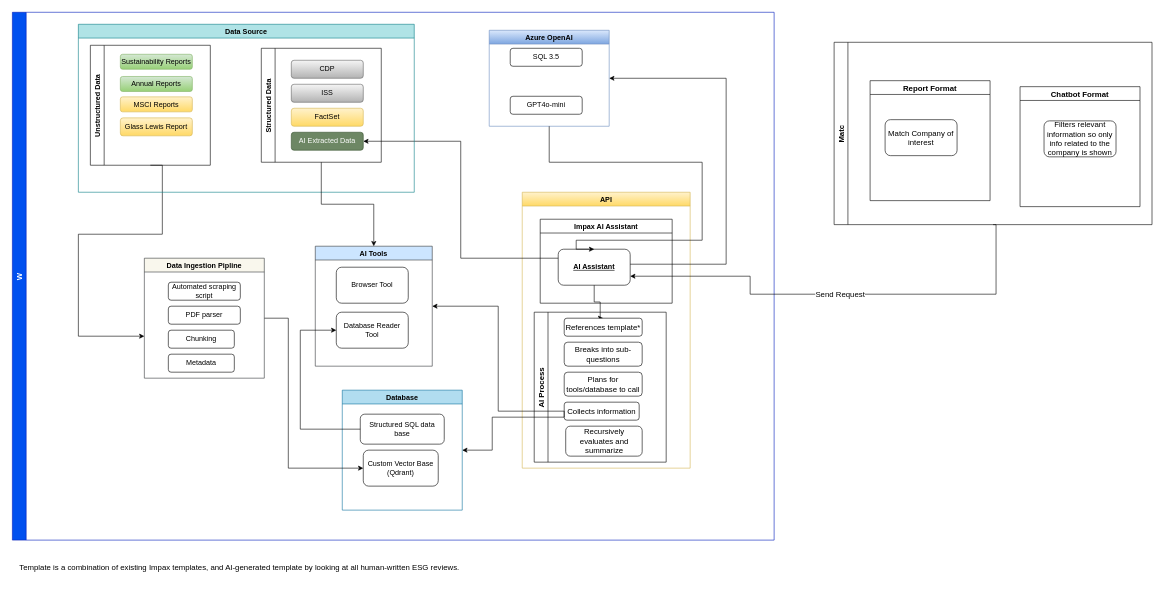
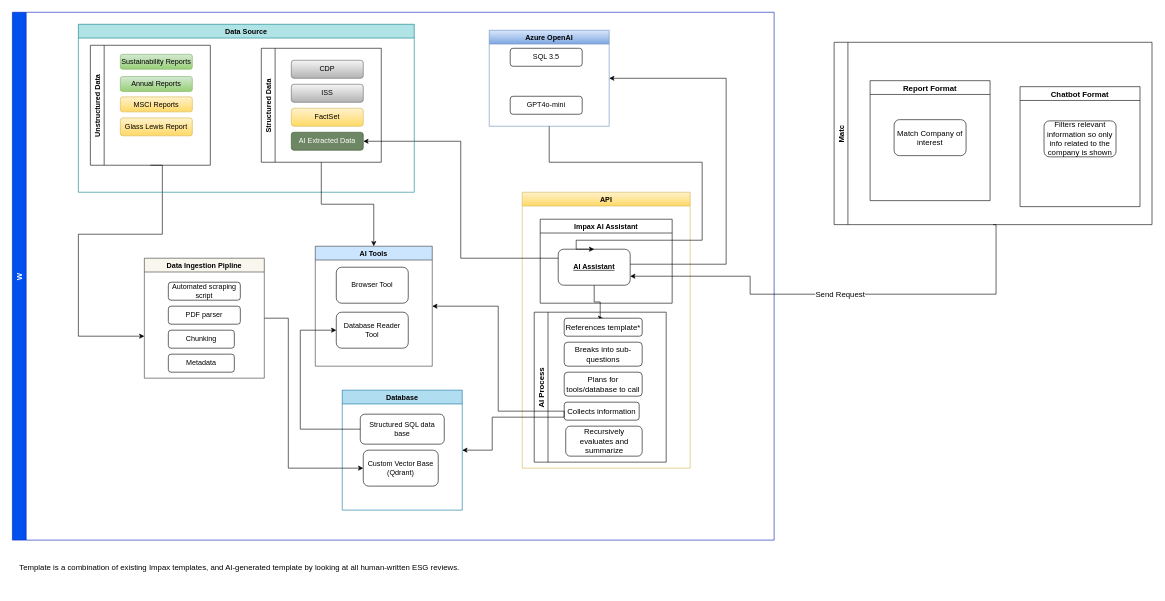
node "Match Company of interest": moved (921, 138) -> (930, 138)
